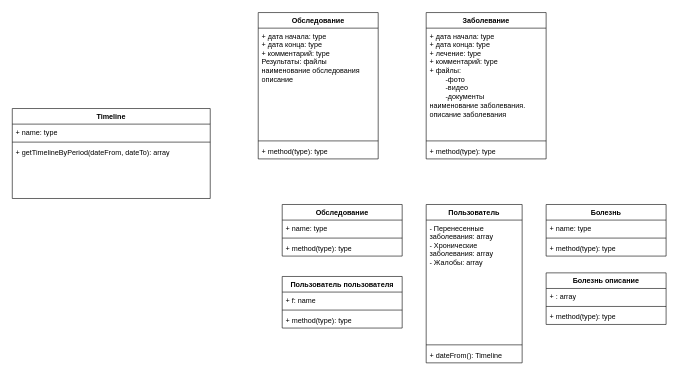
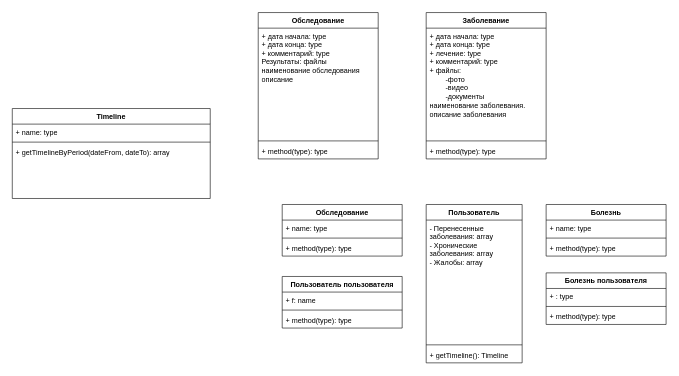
node "Болезнь описание": label "Болезнь описание" -> "Болезнь пользователя"
node "+ : array": label "+ : array" -> "+ : type"
node "+ dateFrom(): Timeline": label "+ dateFrom(): Timeline" -> "+ getTimeline(): Timeline"
